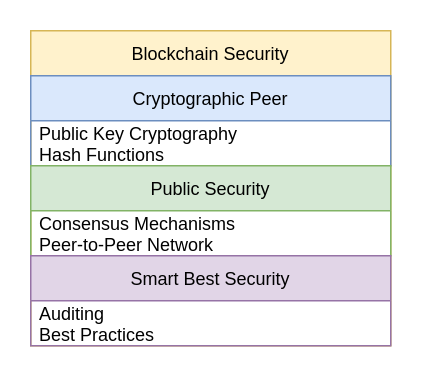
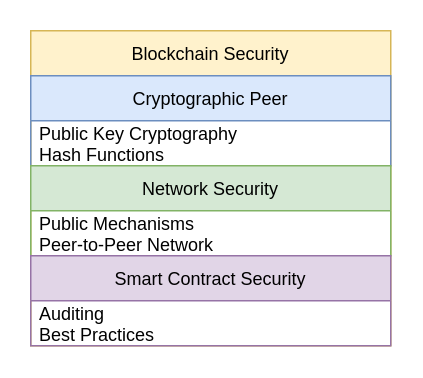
node "Public Security": label "Public Security" -> "Network Security"
node "Consensus Mechanisms Peer-to-Peer Network": label "Consensus Mechanisms Peer-to-Peer Network" -> "Public Mechanisms Peer-to-Peer Network"
node "Smart Best Security": label "Smart Best Security" -> "Smart Contract Security"
